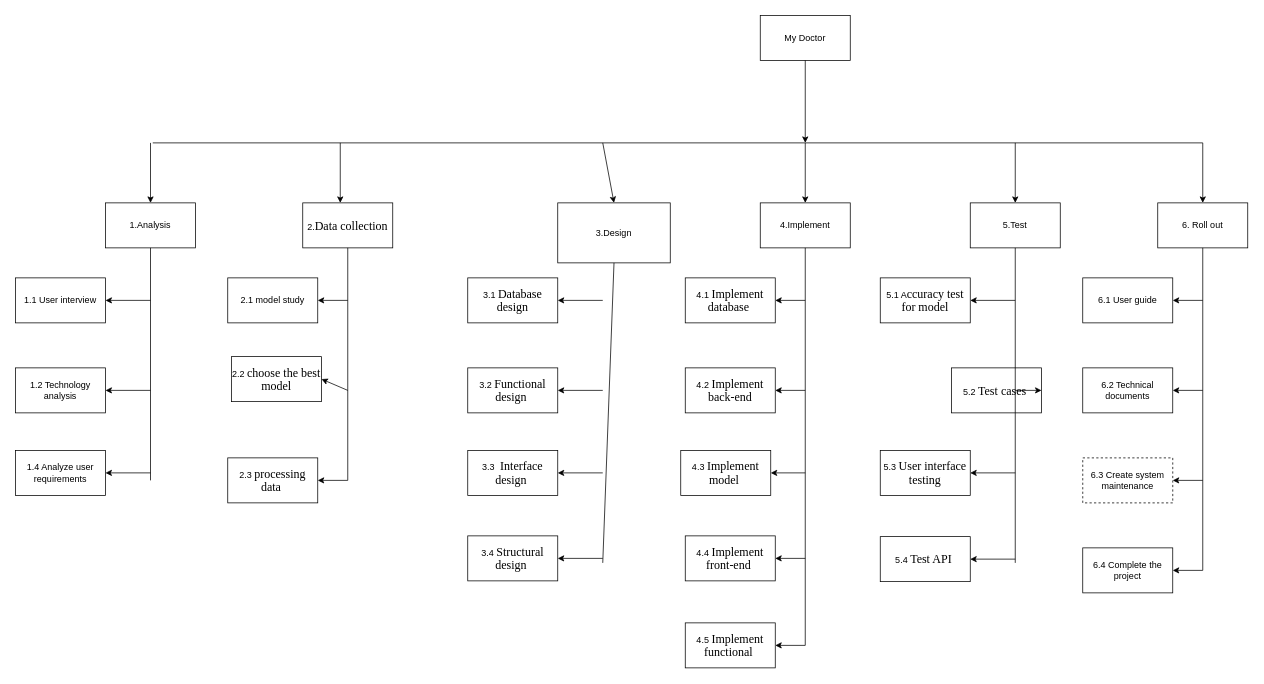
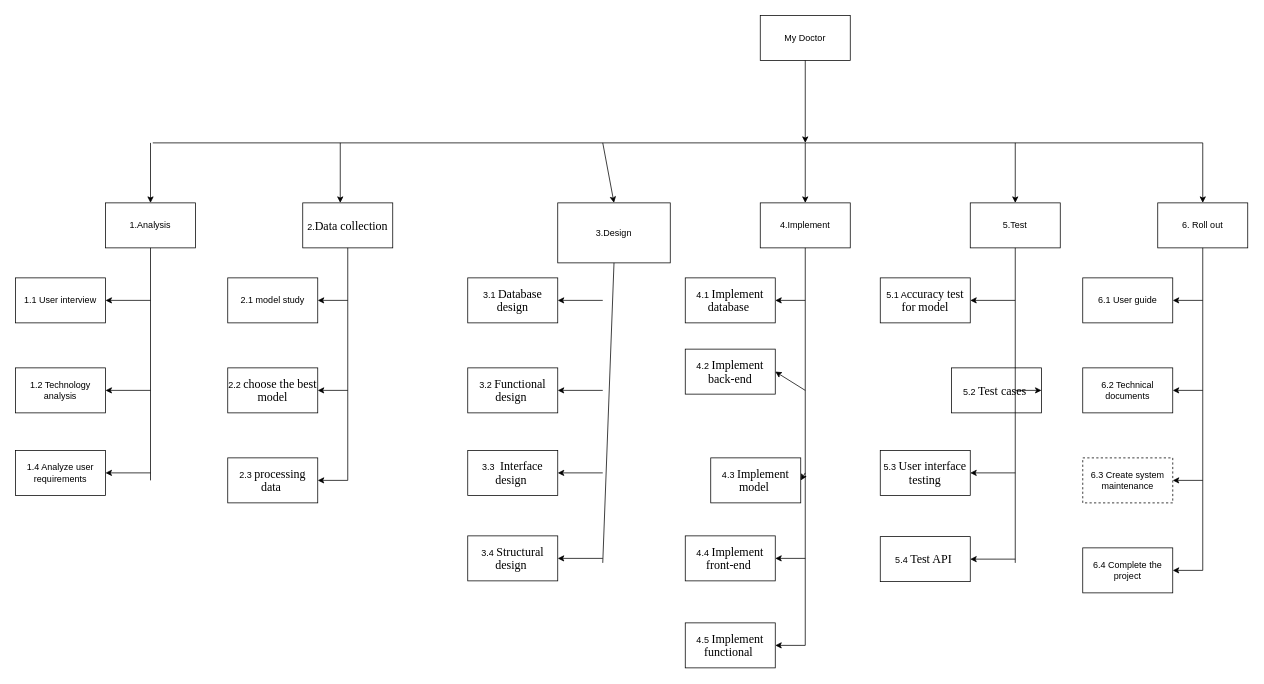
node "2.2 choose the best model": moved (276, 379) -> (273, 390)
node "4.2 Implement back-end": moved (730, 390) -> (730, 372)
node "4.3 Implement model": moved (726, 473) -> (756, 480)
